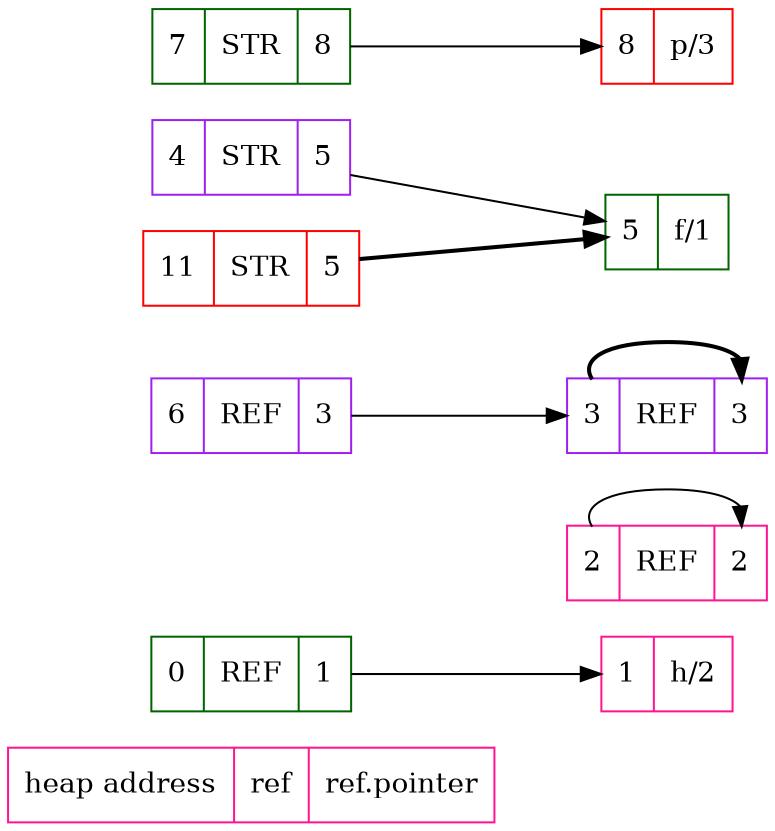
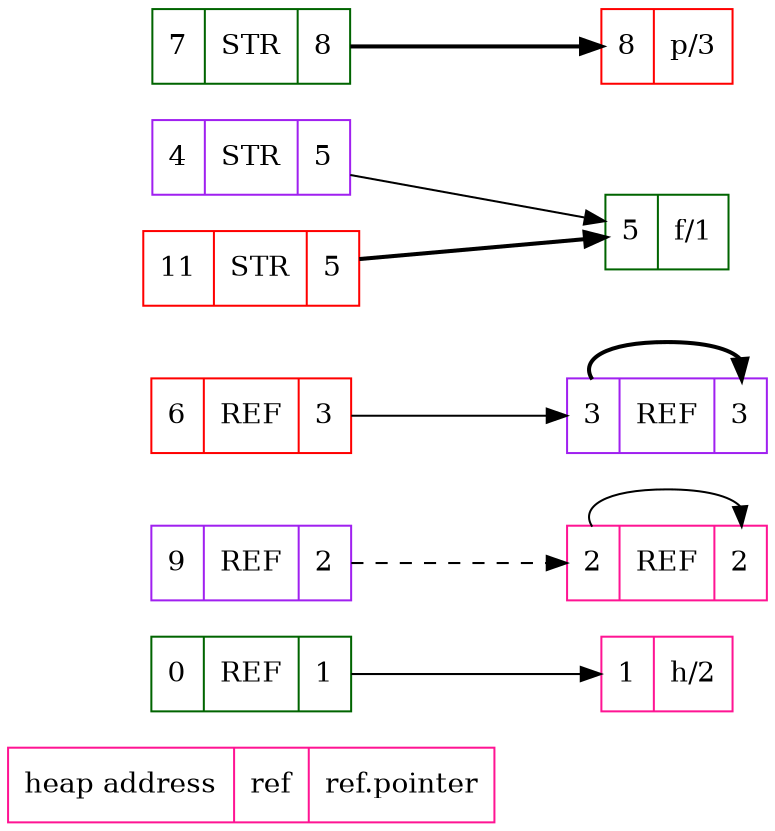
edge "7" -> "8": style solid -> bold
node "6": color purple -> red
node "9": added
